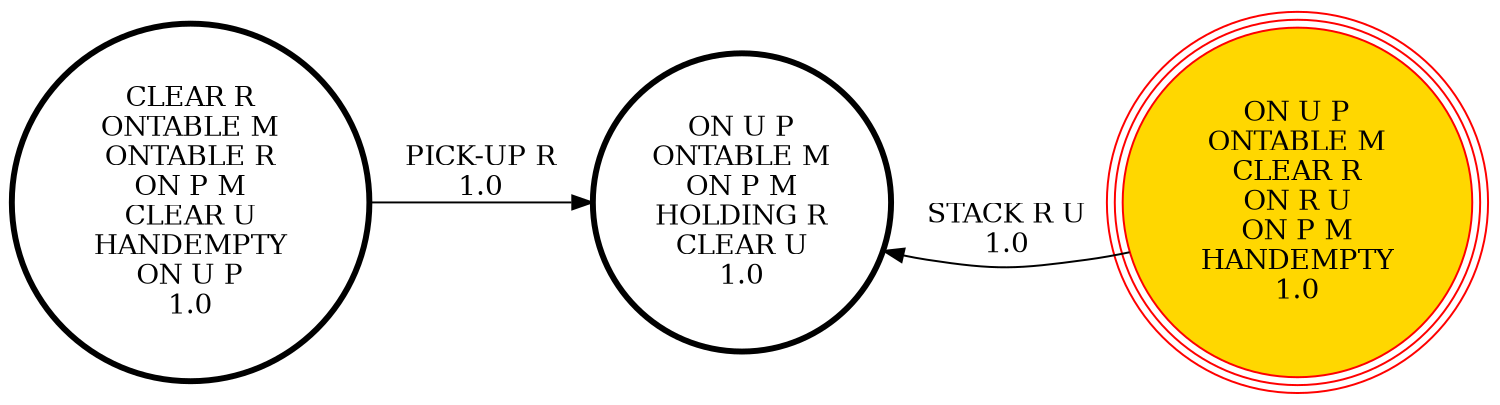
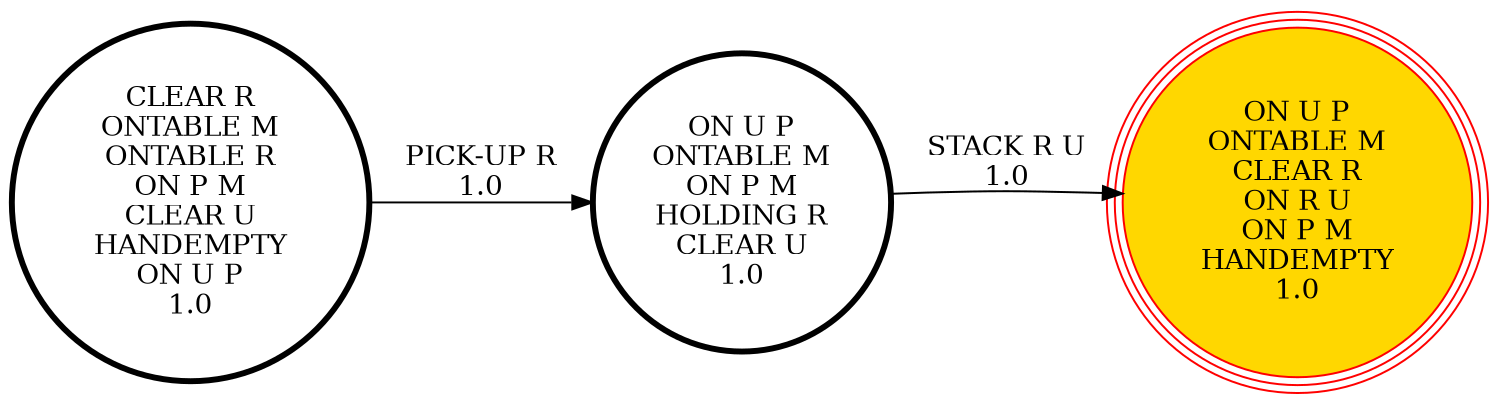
edge "ON U P ONTABLE M CLEAR R ON R U ON P M HANDEMPTY 1.0" -> "ON U P ONTABLE M ON P M HOLDING R CLEAR U 1.0": reversed
